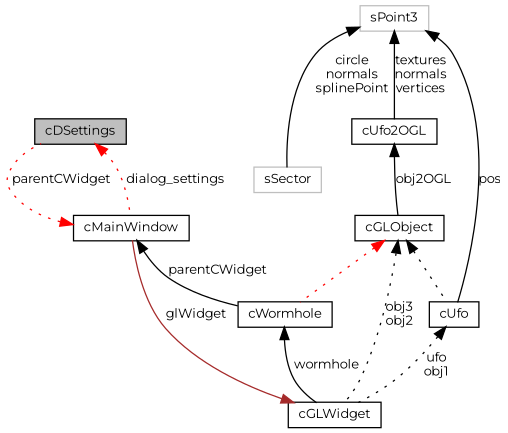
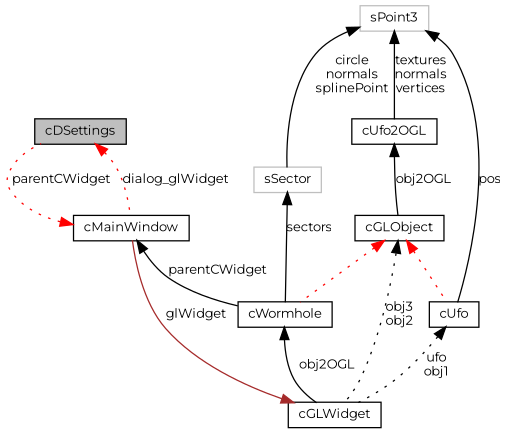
edge "cMainWindow" -> "cDSettings": label "dialog_settings" -> "dialog_glWidget"
edge "cWormhole" -> "sSector": added, label "sectors"
edge "cUfo" -> "cGLObject": color black -> red
edge "cGLWidget" -> "cWormhole": label "wormhole" -> "obj2OGL"
